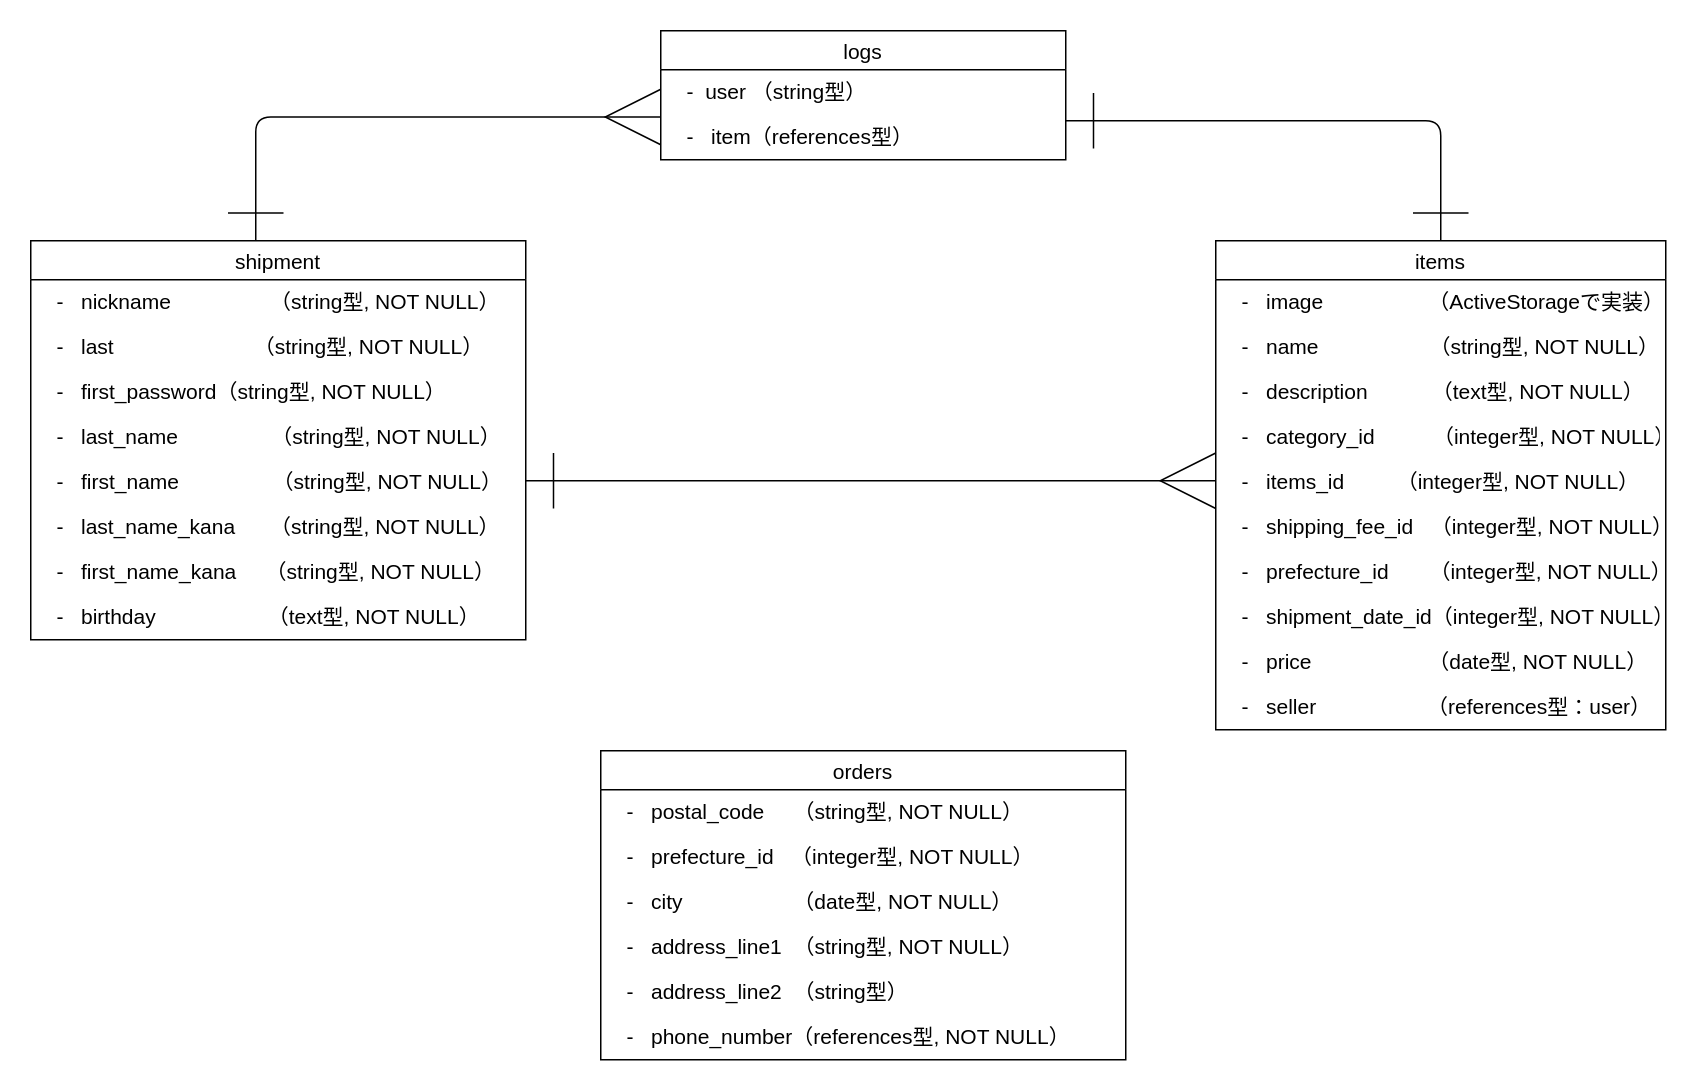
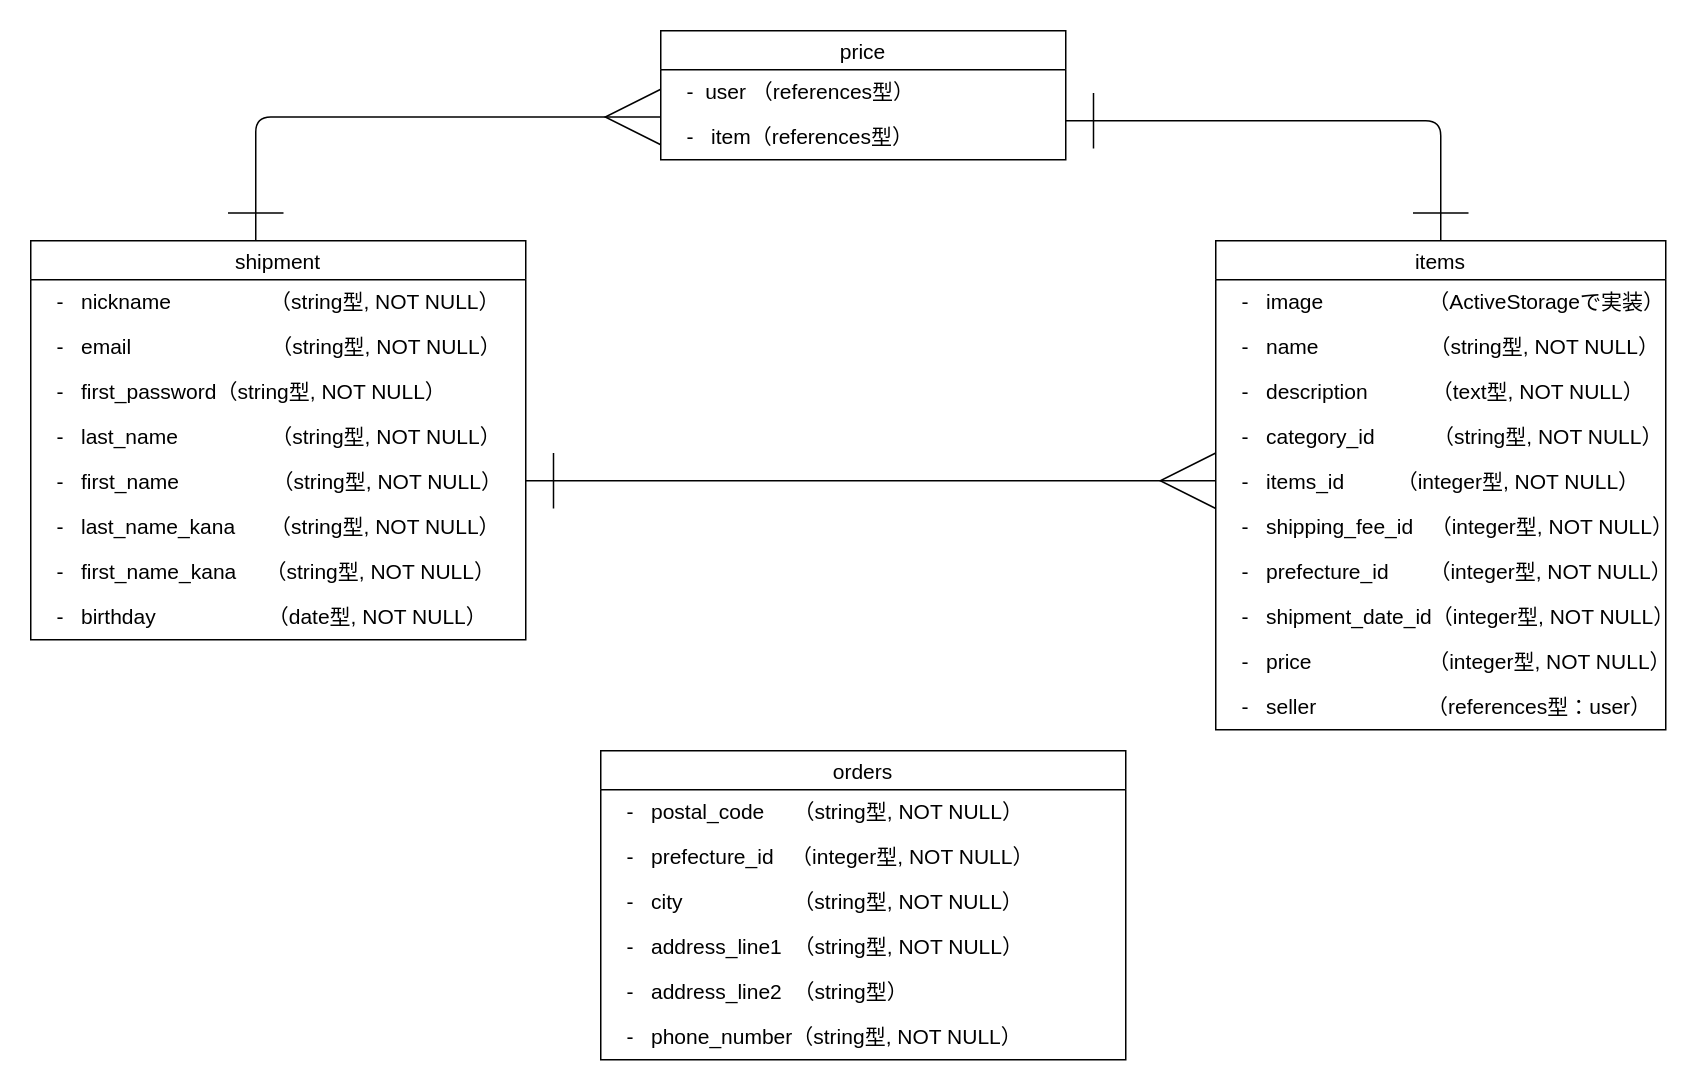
node "logs": label "logs" -> "price"
node "- user （string型）": label "- user （string型）" -> "- user （references型）"
node "- last （string型, NOT NULL）": label "- last （string型, NOT NULL）" -> "- email （string型, NOT NULL）"
node "- category_id （integer型, NOT NULL）": label "- category_id （integer型, NOT NULL）" -> "- category_id （string型, NOT NULL）"
node "- birthday （text型, NOT NULL）": label "- birthday （text型, NOT NULL）" -> "- birthday （date型, NOT NULL）"
node "- price （date型, NOT NULL）": label "- price （date型, NOT NULL）" -> "- price （integer型, NOT NULL）"
node "- city （date型, NOT NULL）": label "- city （date型, NOT NULL）" -> "- city （string型, NOT NULL）"
node "- phone_number（references型, NOT NULL）": label "- phone_number（references型, NOT NULL）" -> "- phone_number（string型, NOT NULL）"
